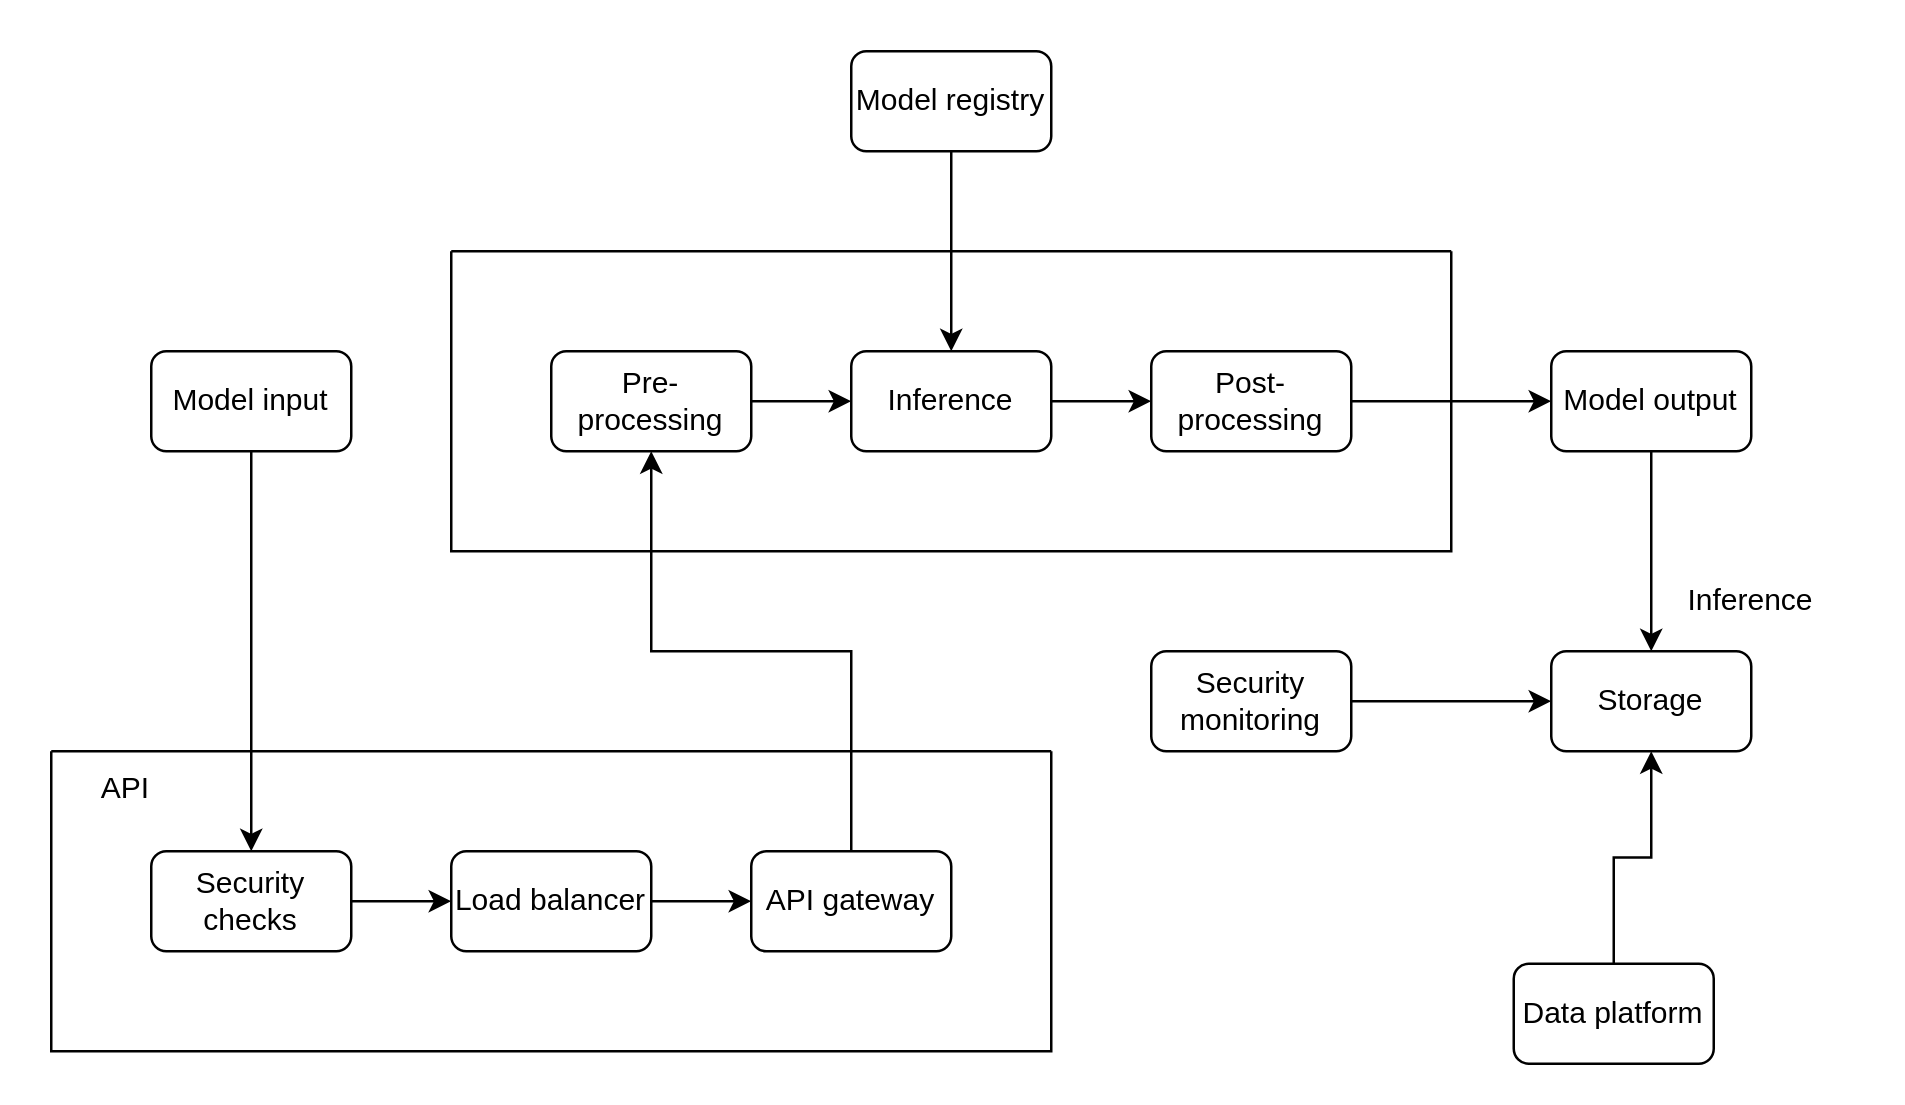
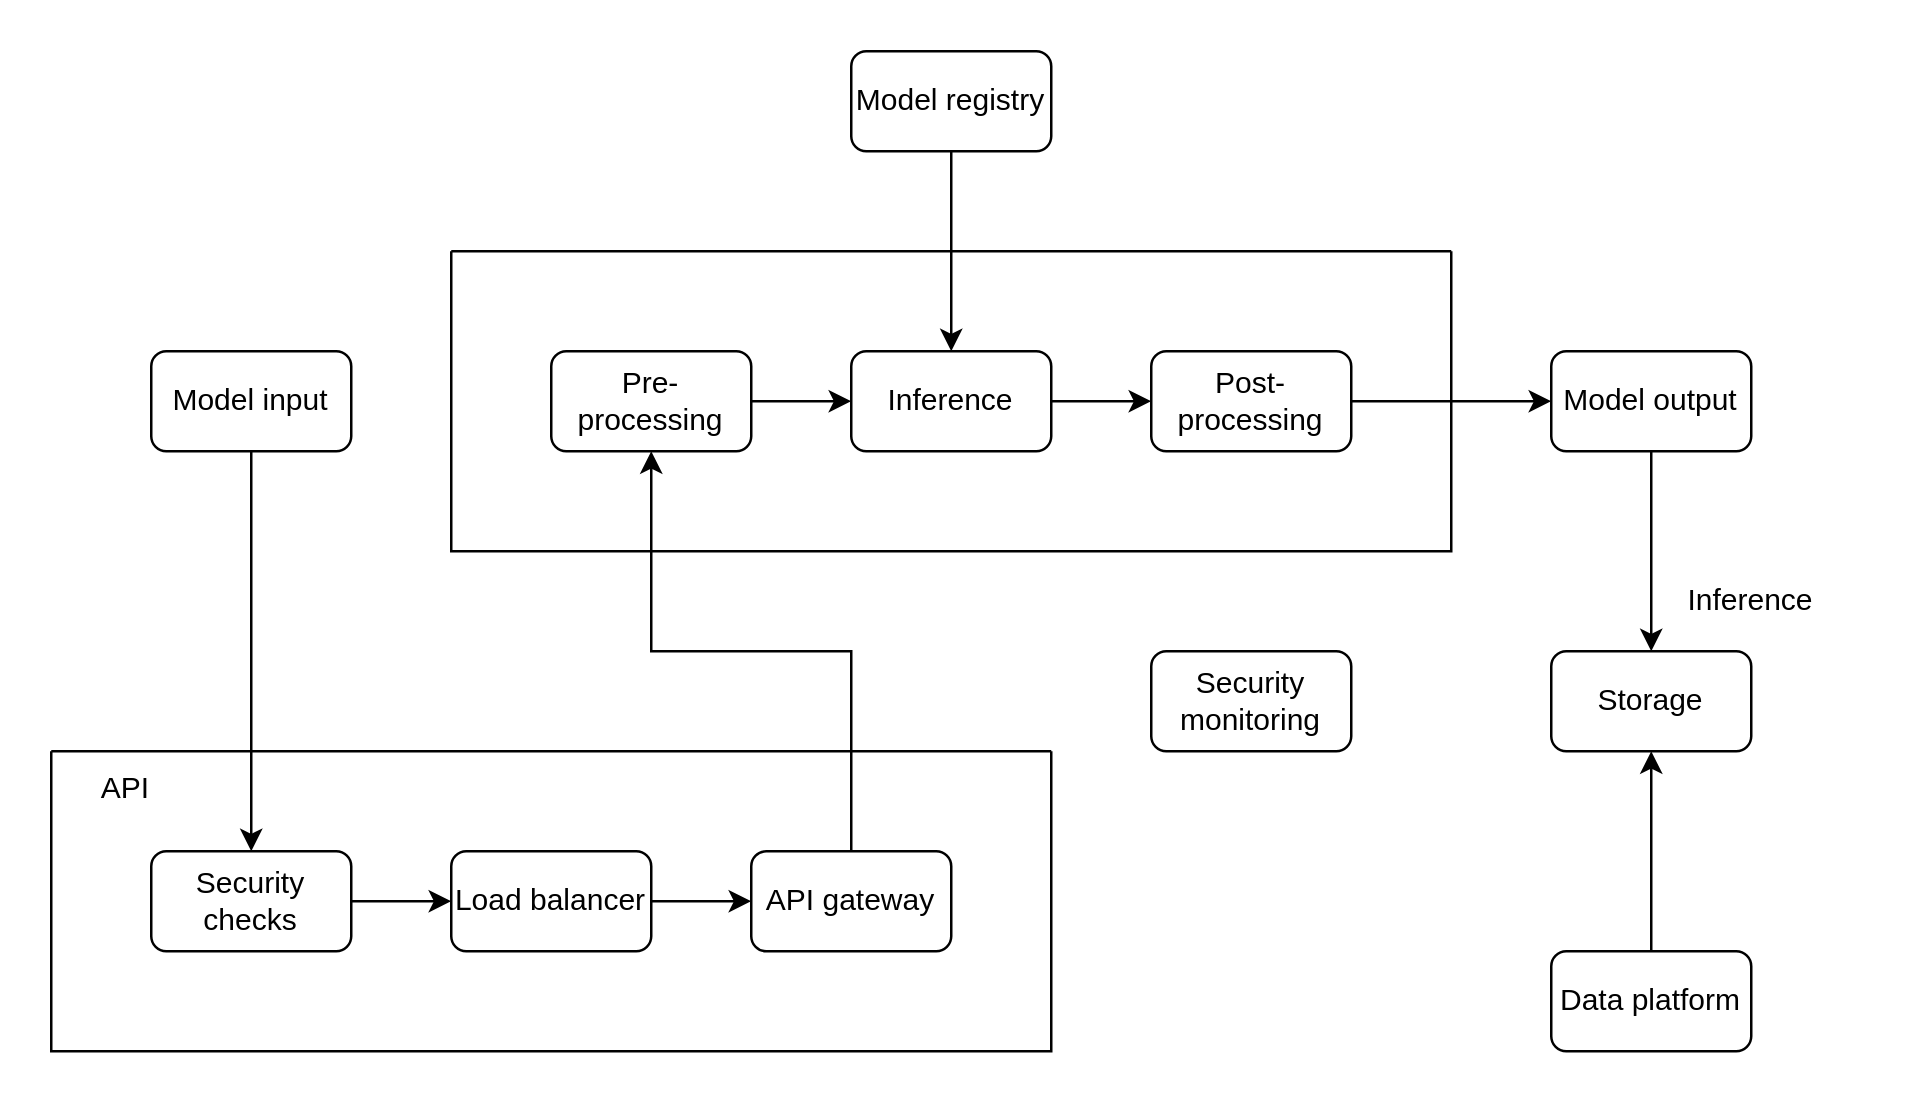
edge "Security monitoring" -> "Storage": removed
node "Data platform": moved (1614, 1014) -> (1651, 1001)
